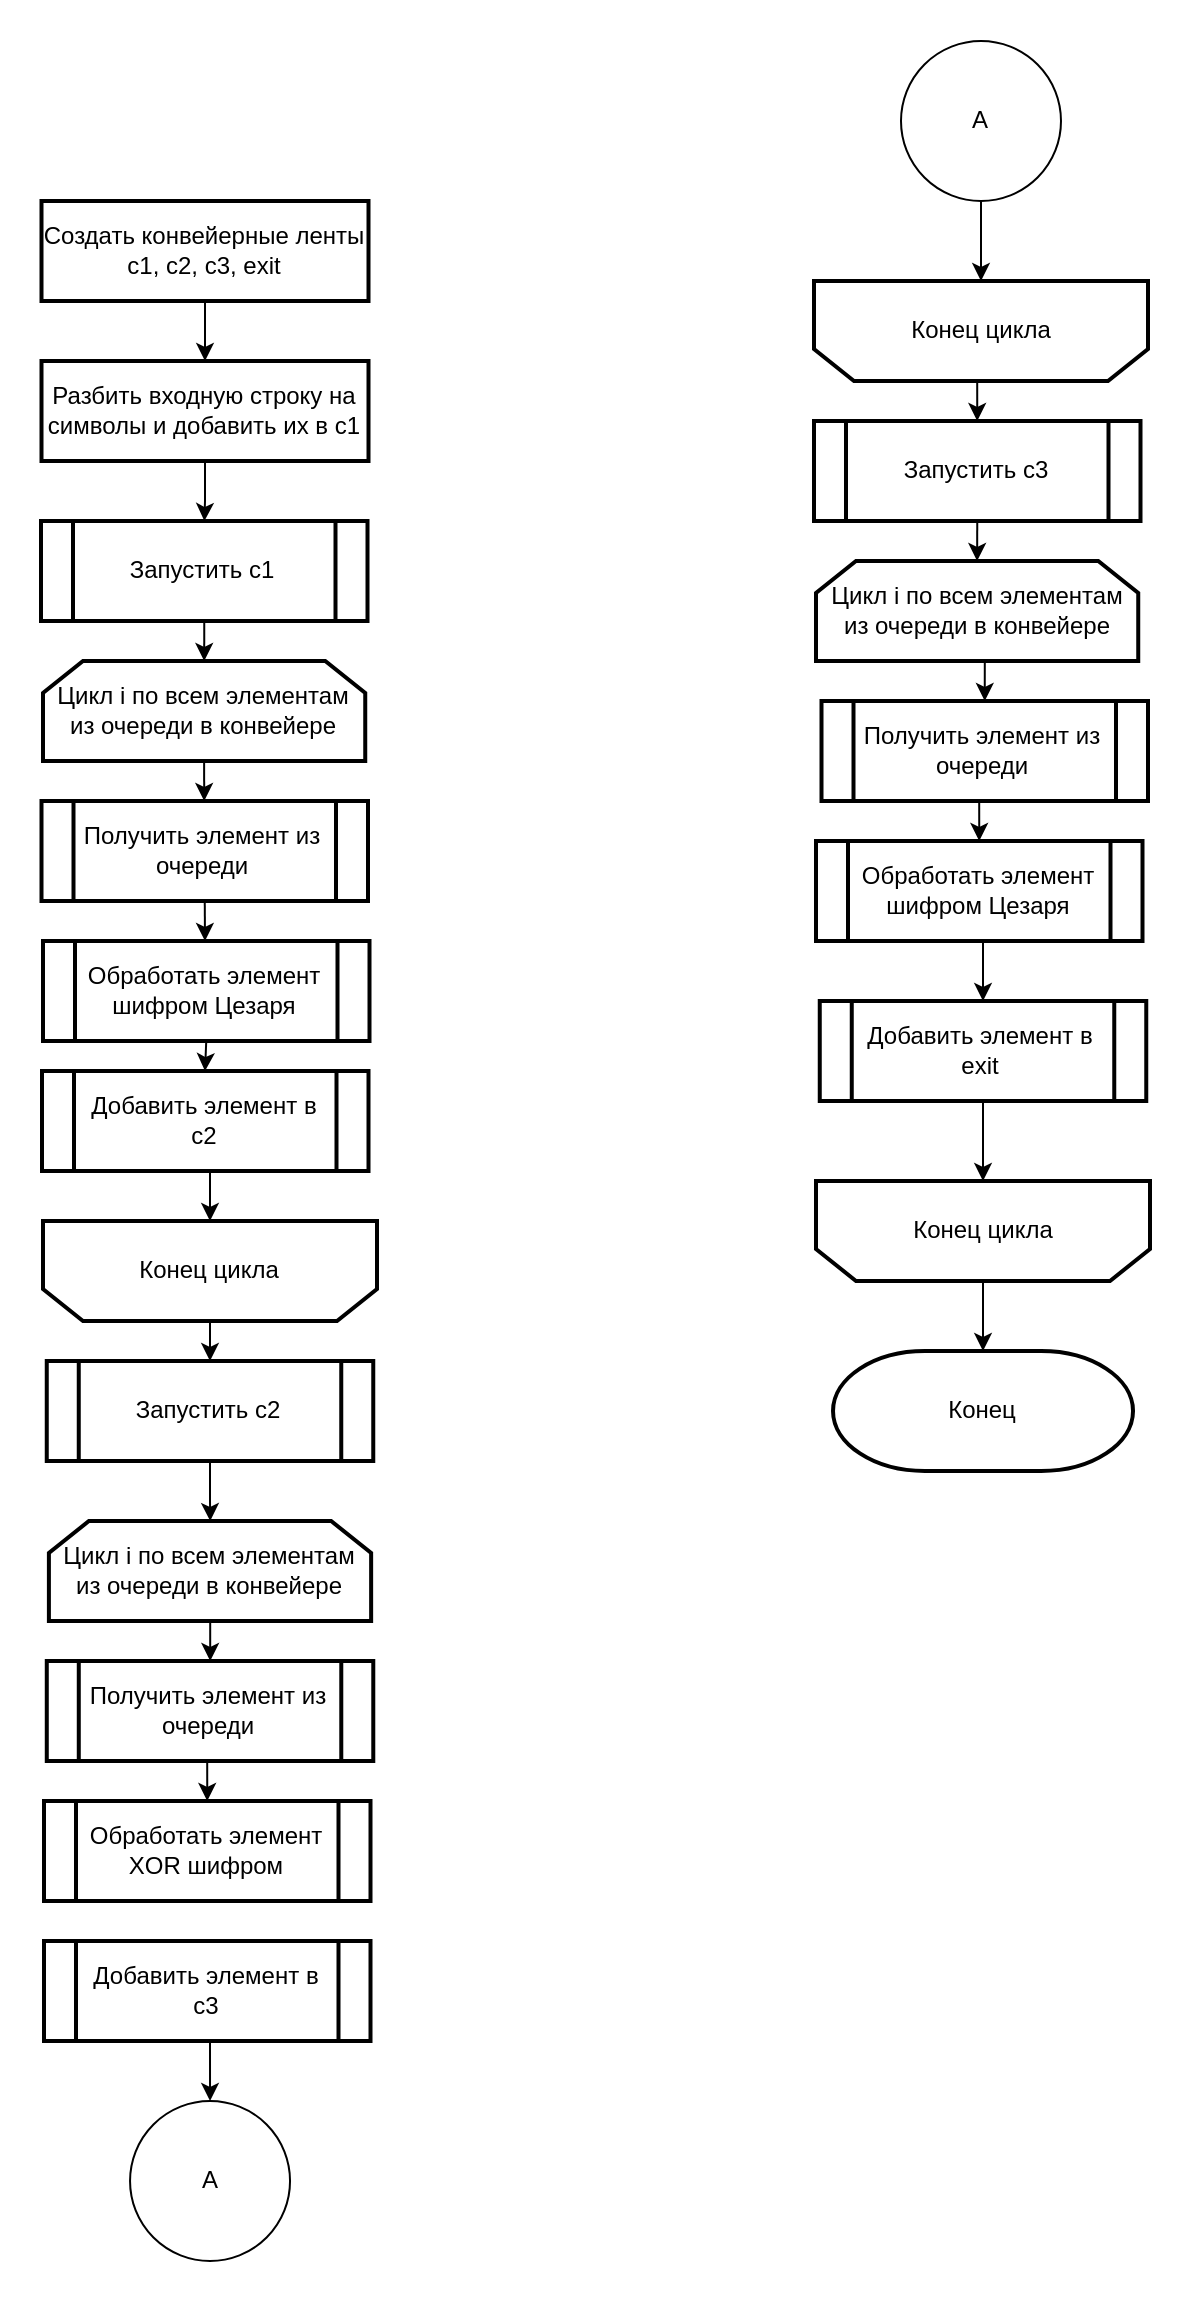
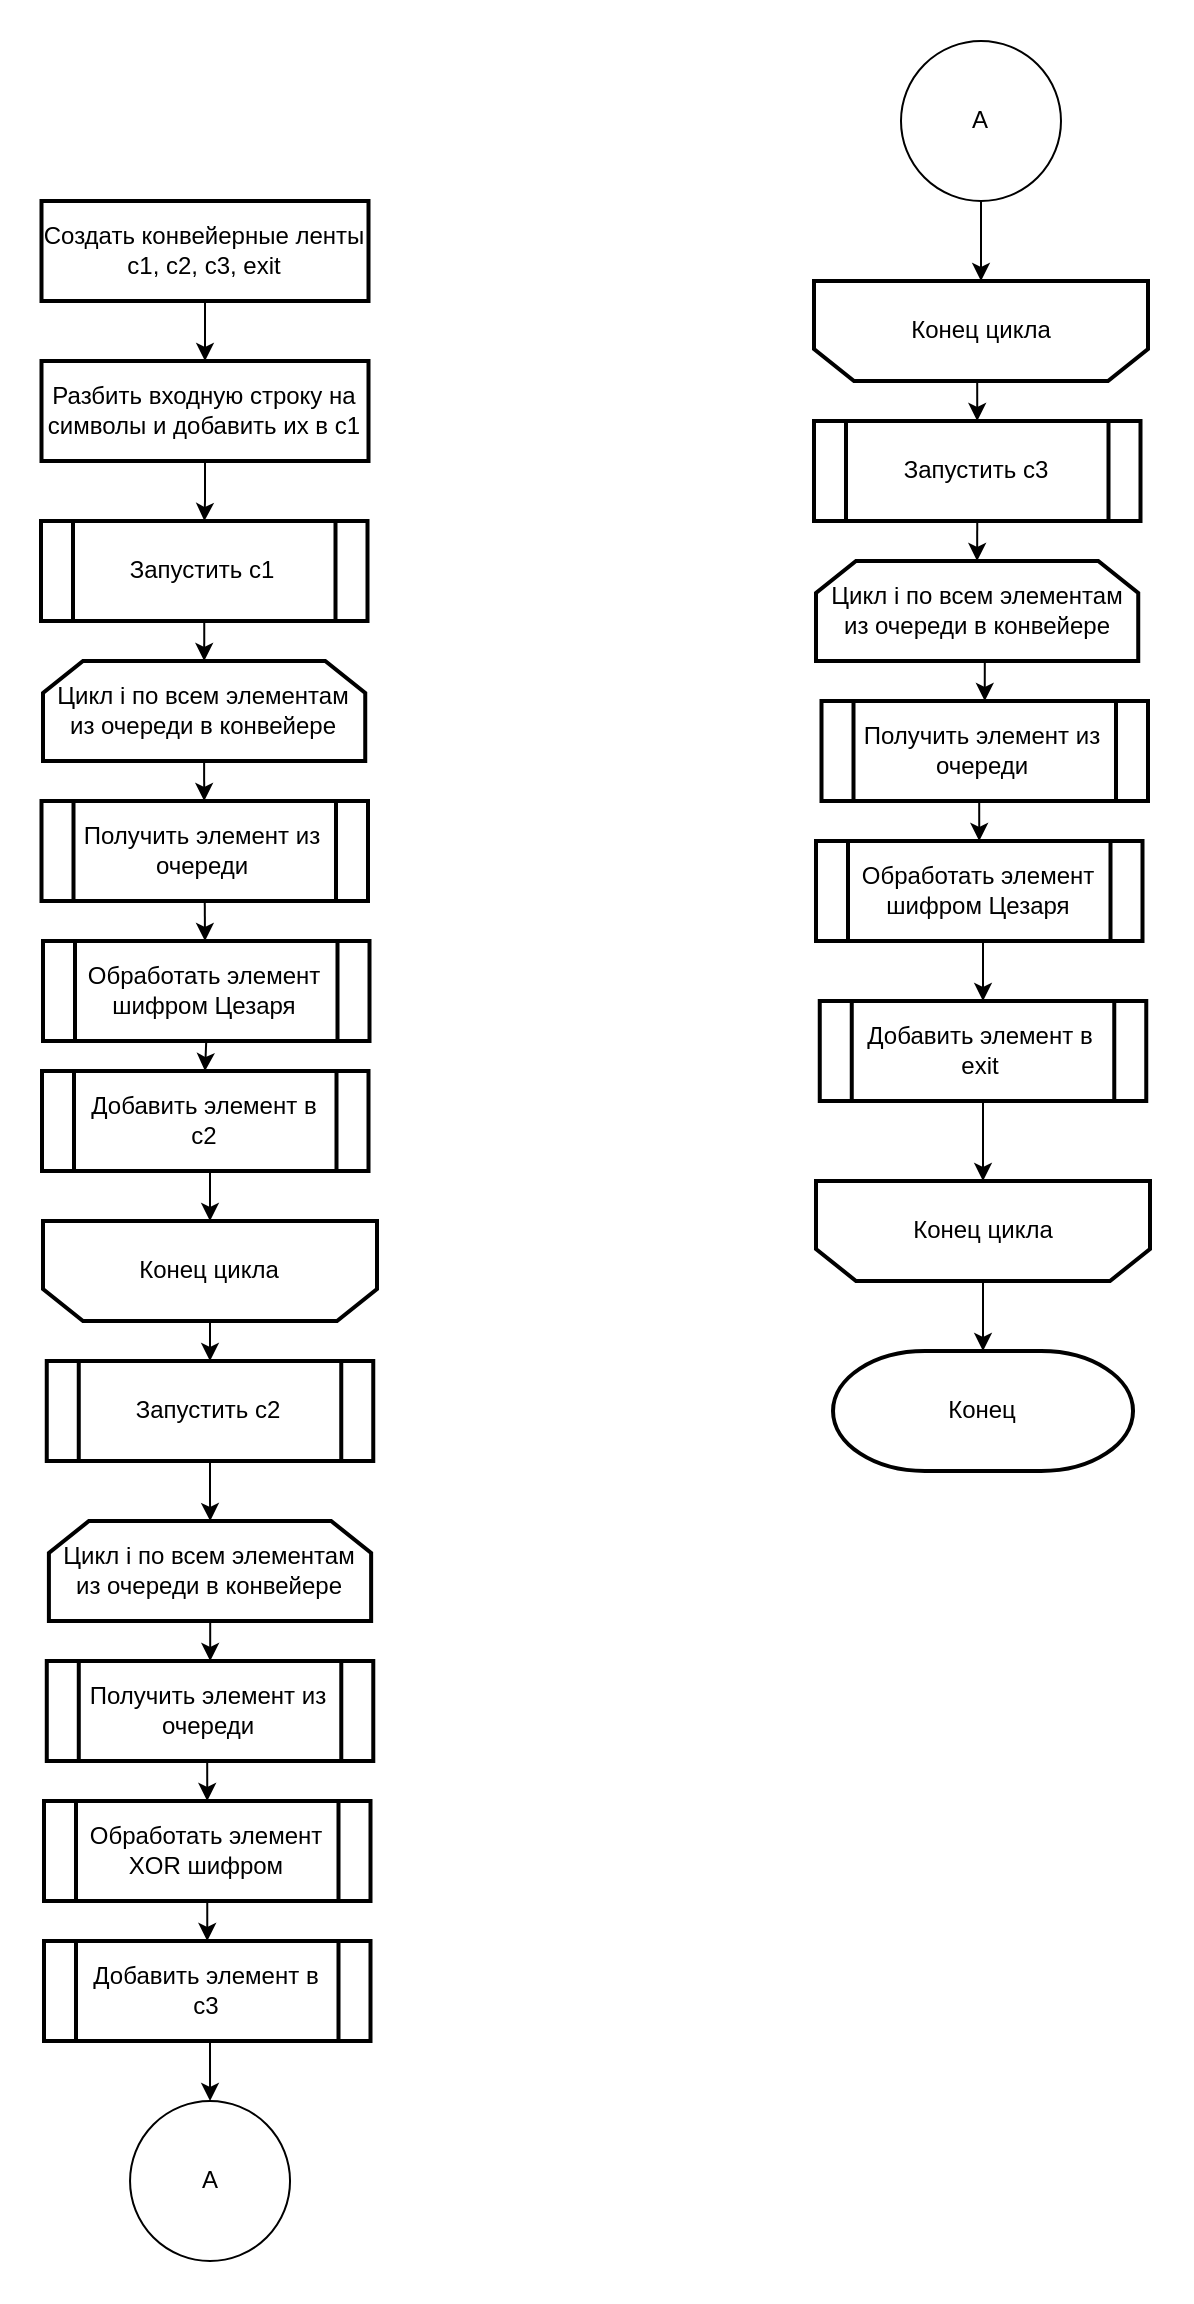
edge "Обработать элемент XOR шифром" -> "Добавить элемент в c3": added
